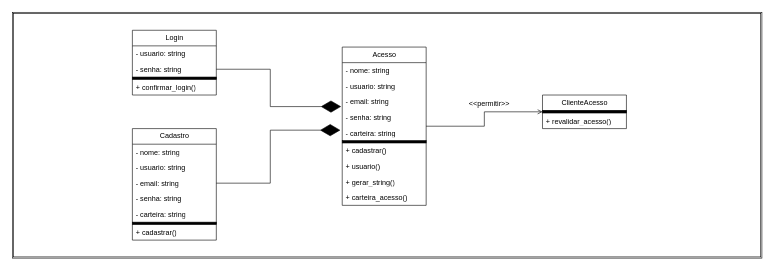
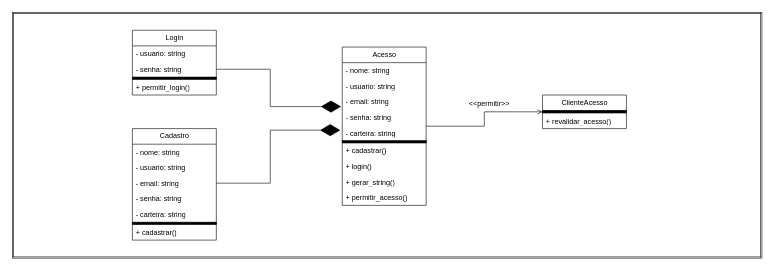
node "+ confirmar_login()": label "+ confirmar_login()" -> "+ permitir_login()"
node "+ usuario()": label "+ usuario()" -> "+ login()"
node "+ carteira_acesso()": label "+ carteira_acesso()" -> "+ permitir_acesso()"
